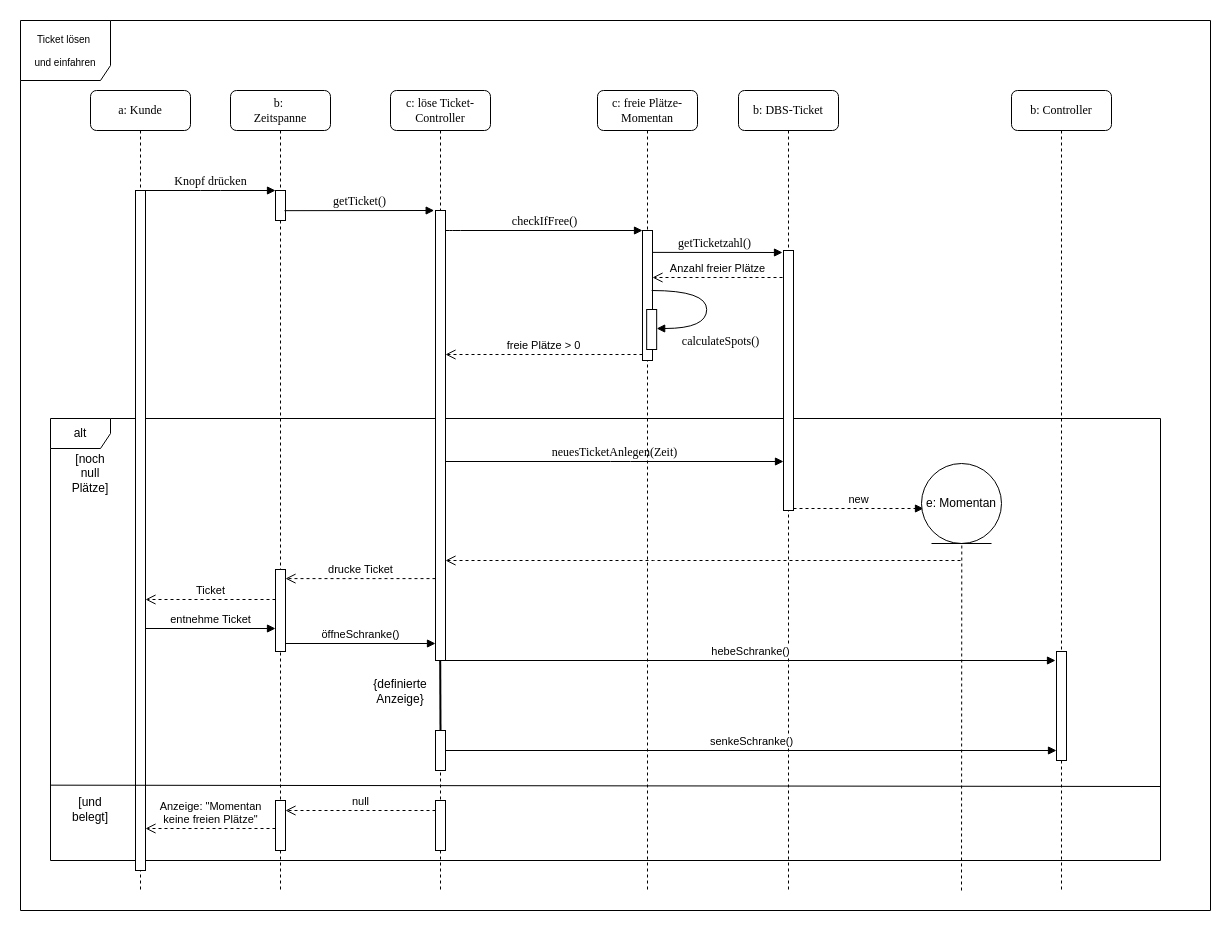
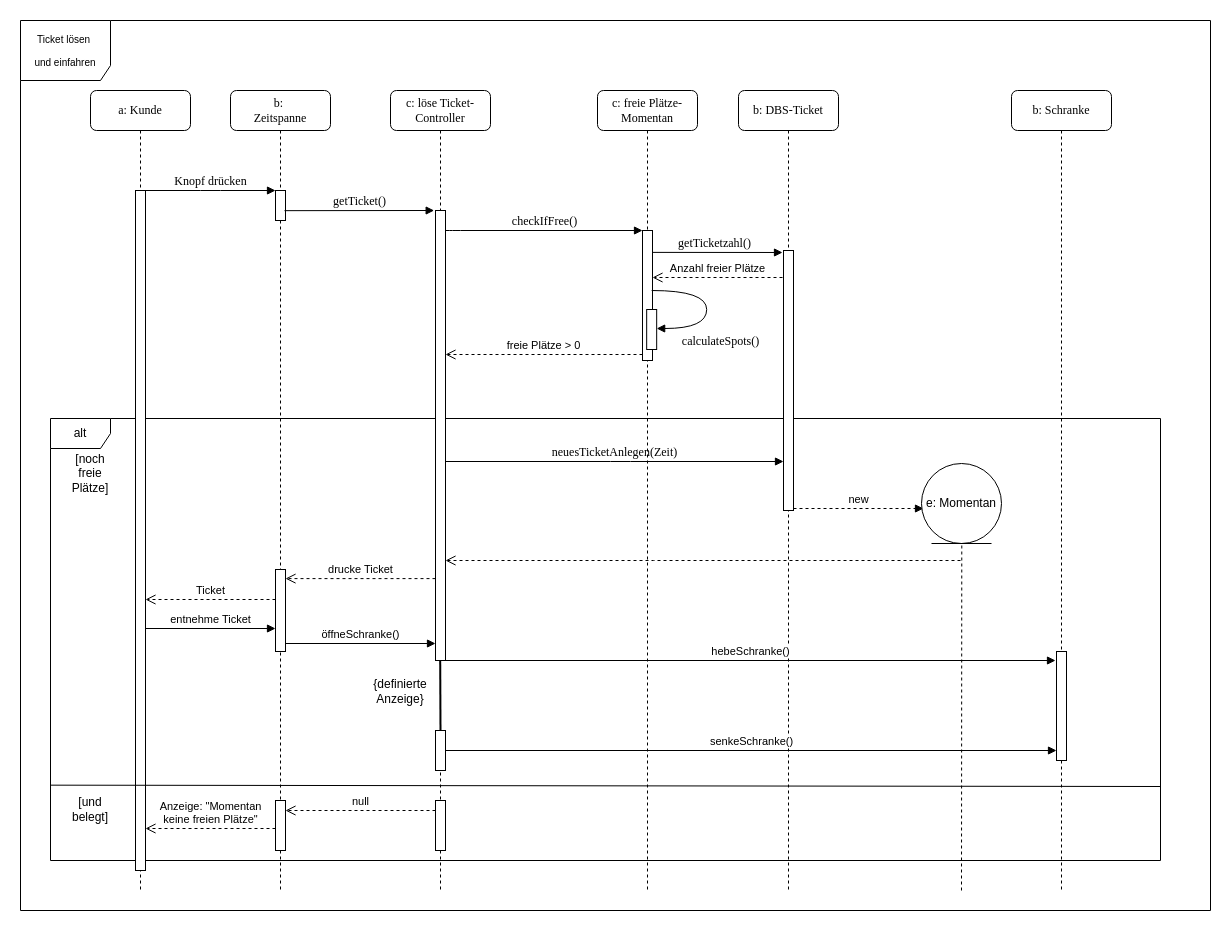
node "b: Controller": label "b: Controller" -> "b: Schranke"
node "[noch null Plätze]": label "[noch null Plätze]" -> "[noch freie Plätze]"
